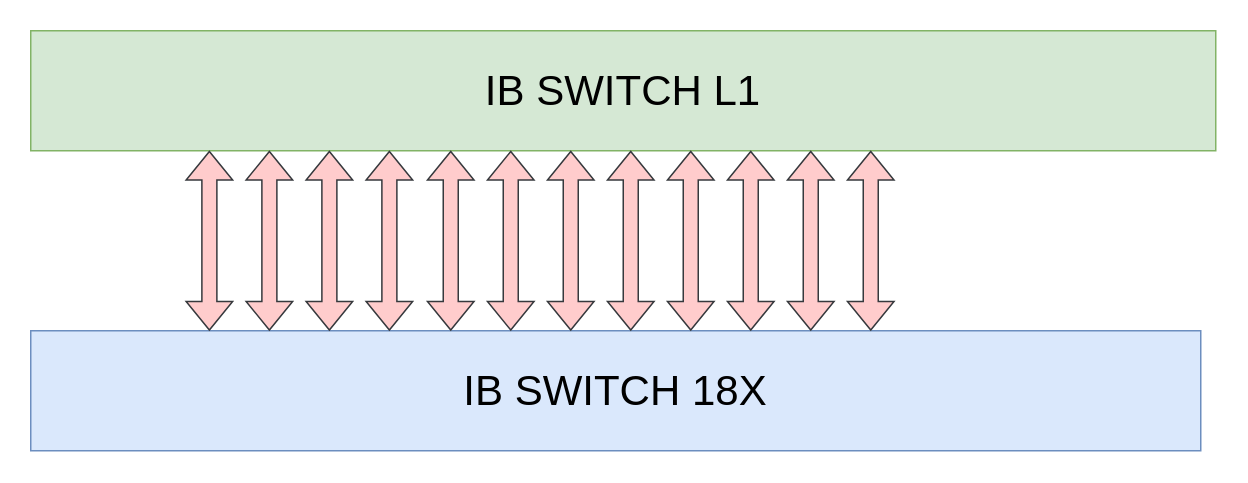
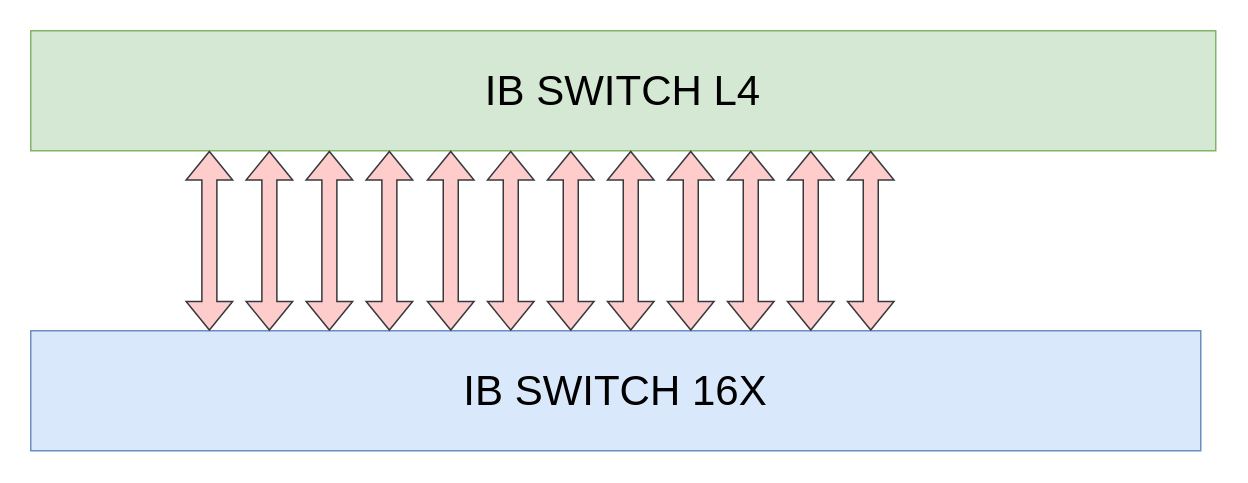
node "IB SWITCH L1": label "IB SWITCH L1" -> "IB SWITCH L4"
node "IB SWITCH 18X": label "IB SWITCH 18X" -> "IB SWITCH 16X"
